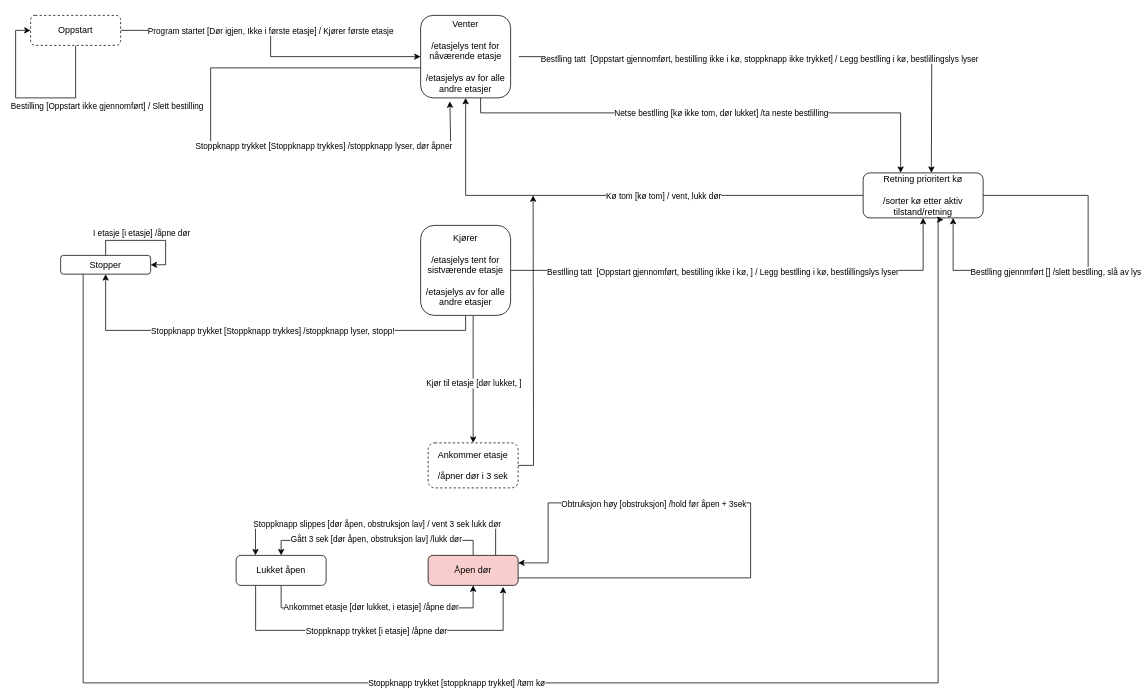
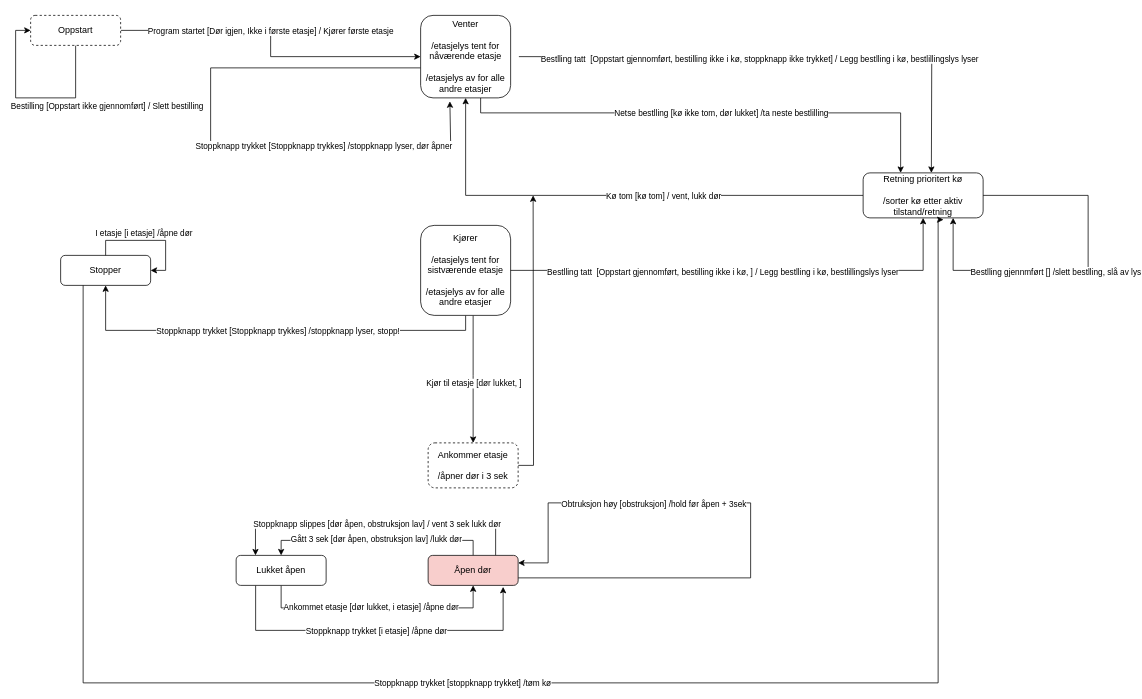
node "Stopper": size 90x19 -> 90x30
